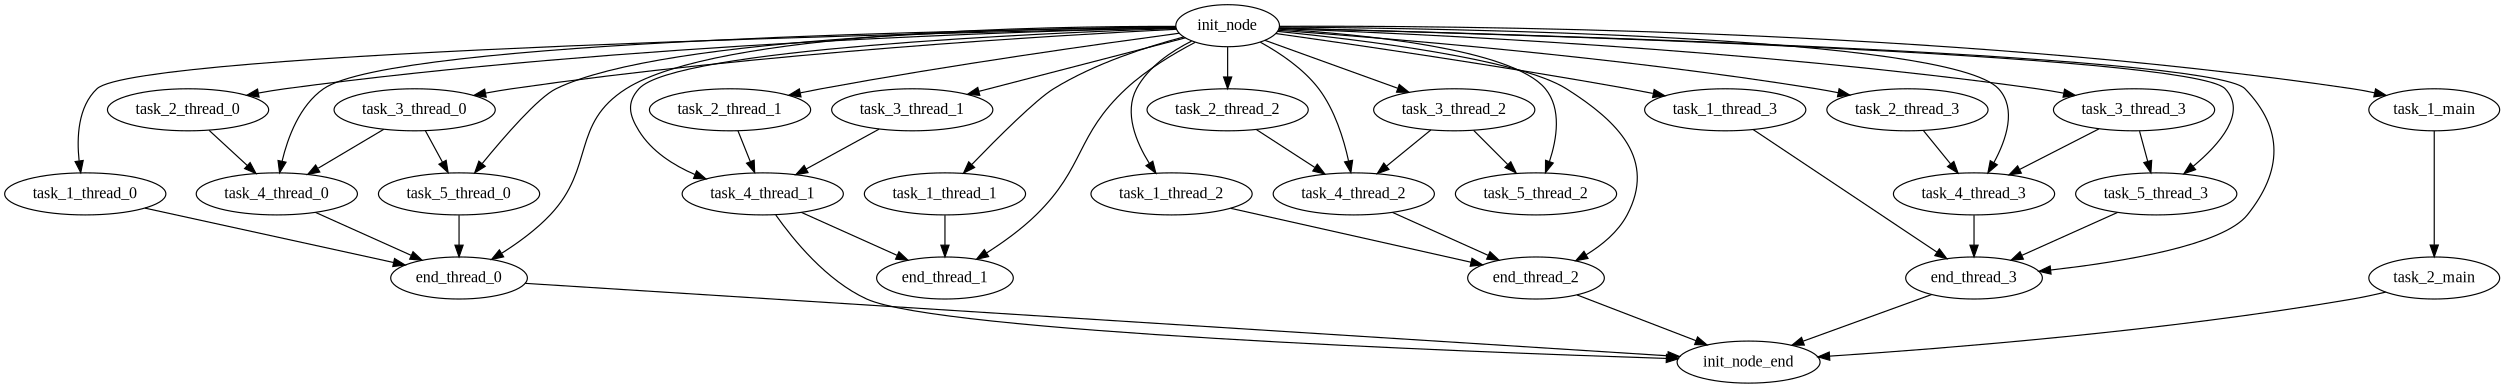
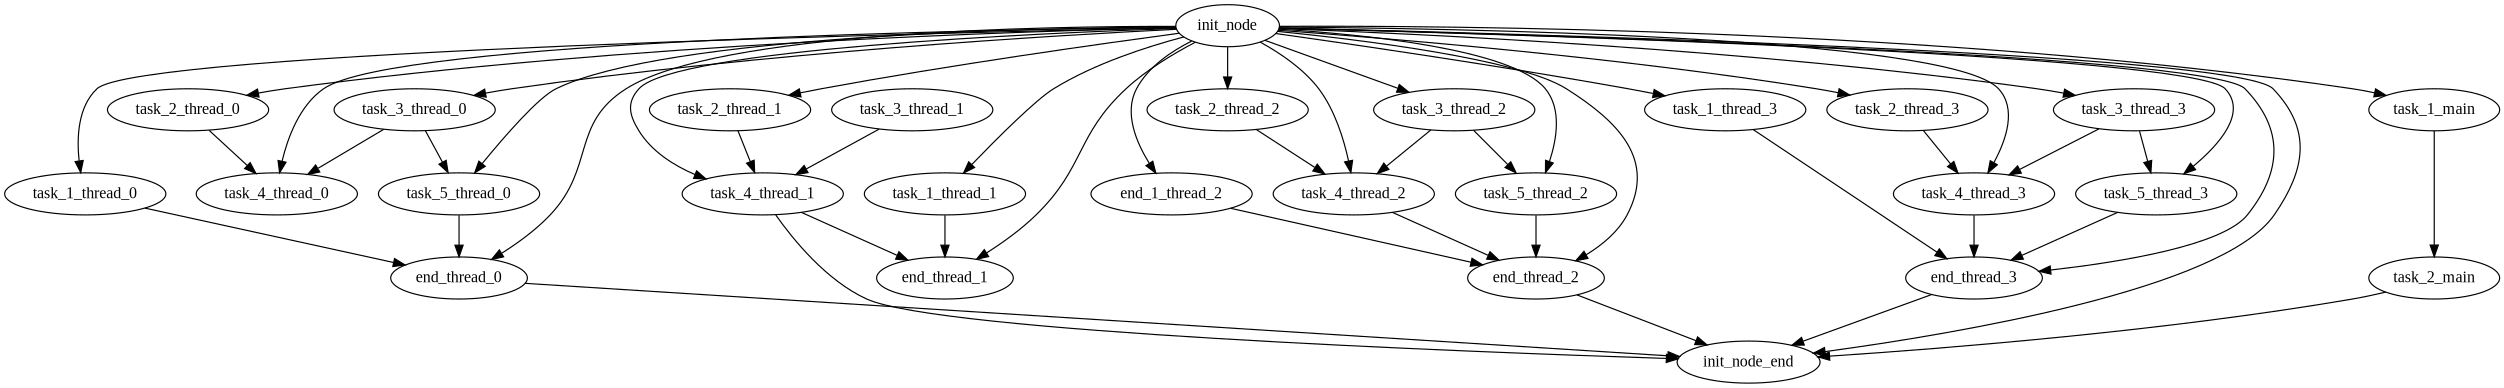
edge "init_node" -> "task_3_thread_1": now "init_node" -> "init_node_end"
node "task_1_thread_2": label "task_1_thread_2" -> "end_1_thread_2"
edge "task_5_thread_2" -> "end_thread_2": added
edge "task_4_thread_0" -> "end_thread_0": removed
